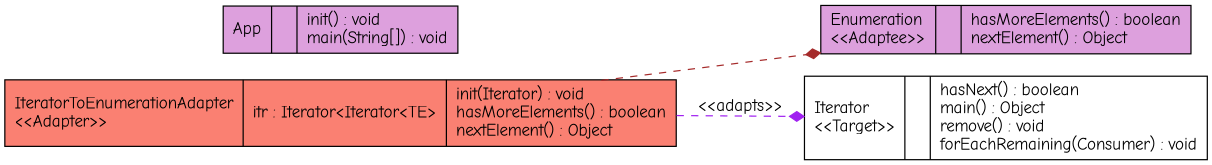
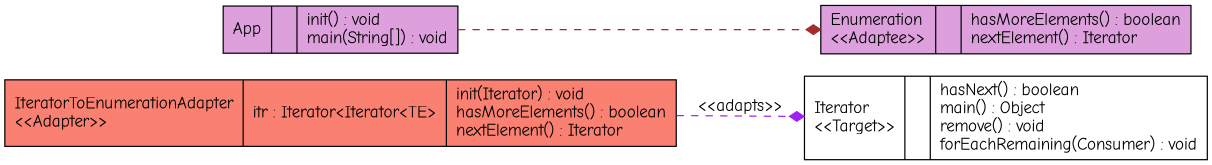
node "Enumeration": text "nextElement() : Object" -> "nextElement() : Iterator"
edge "IteratorToEnumerationAdapter" -> "Enumeration": now "App" -> "Enumeration"
node "IteratorToEnumerationAdapter": text "nextElement() : Object" -> "nextElement() : Iterator"
